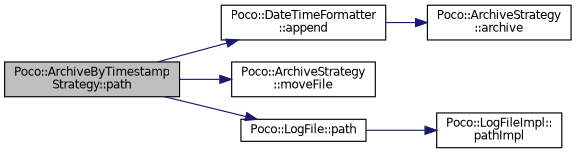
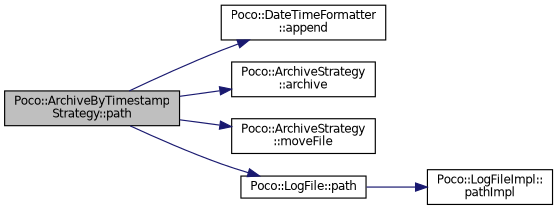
edge "Poco::DateTimeFormatter ::append" -> "Poco::ArchiveStrategy ::archive": now "Poco::ArchiveByTimestamp Strategy::path" -> "Poco::ArchiveStrategy ::archive"
